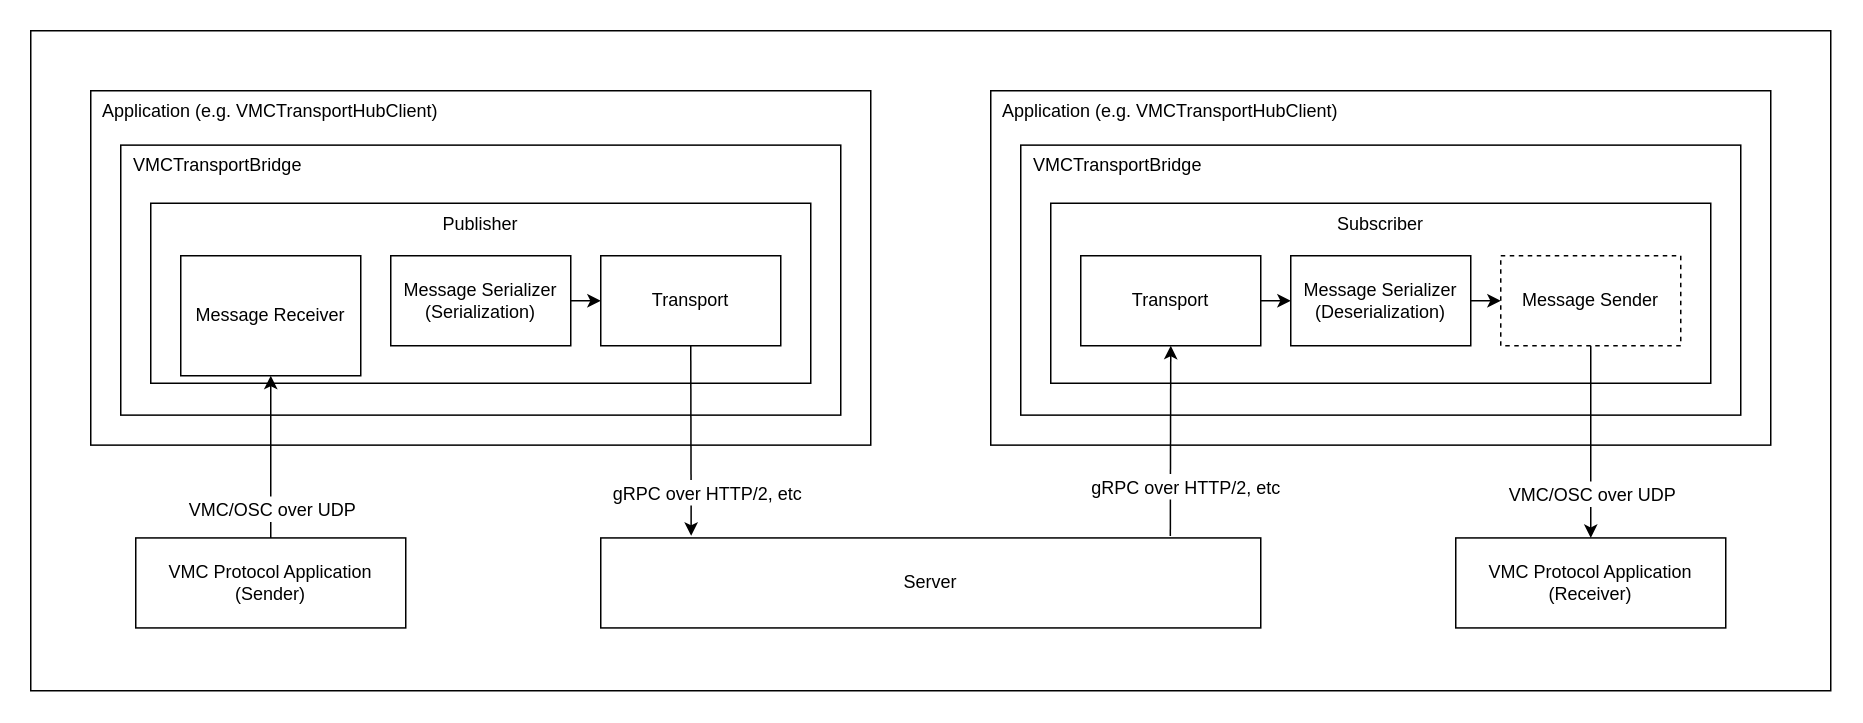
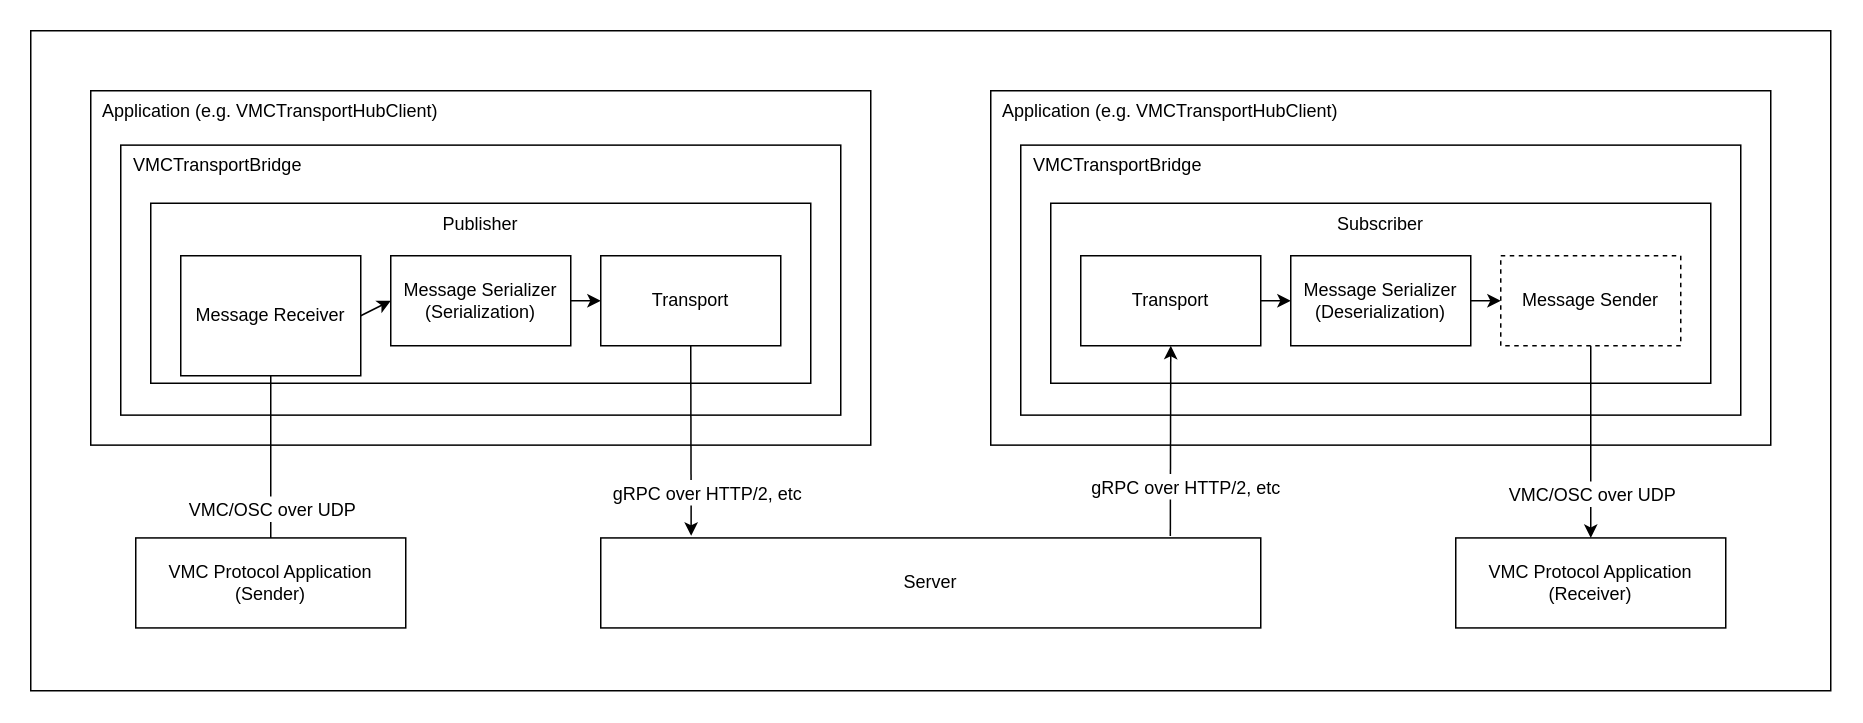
edge "Message Receiver" -> "Message Serializer (Serialization)": added
edge "VMC Protocol Application (Sender)" -> "Message Receiver": arrowhead classic -> none
